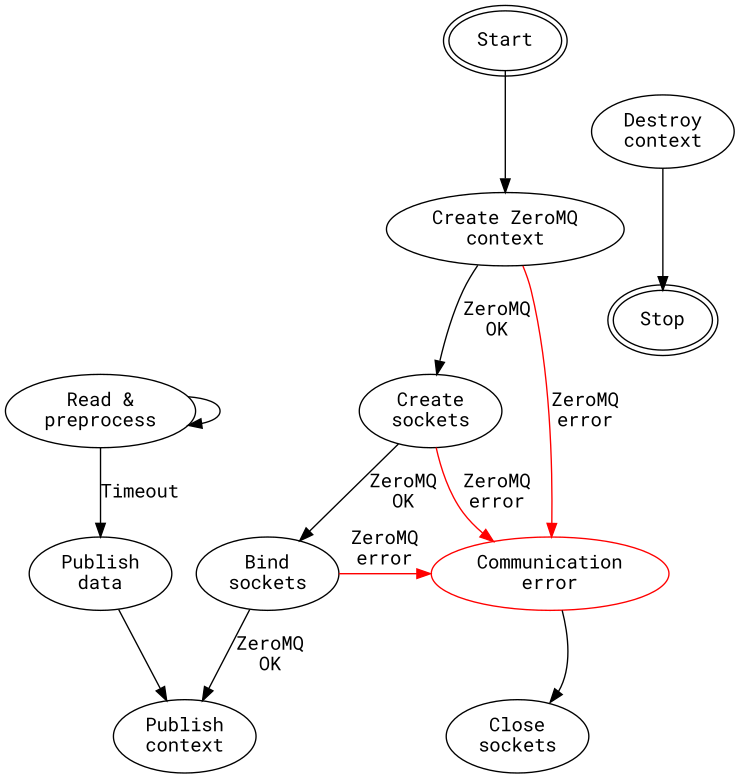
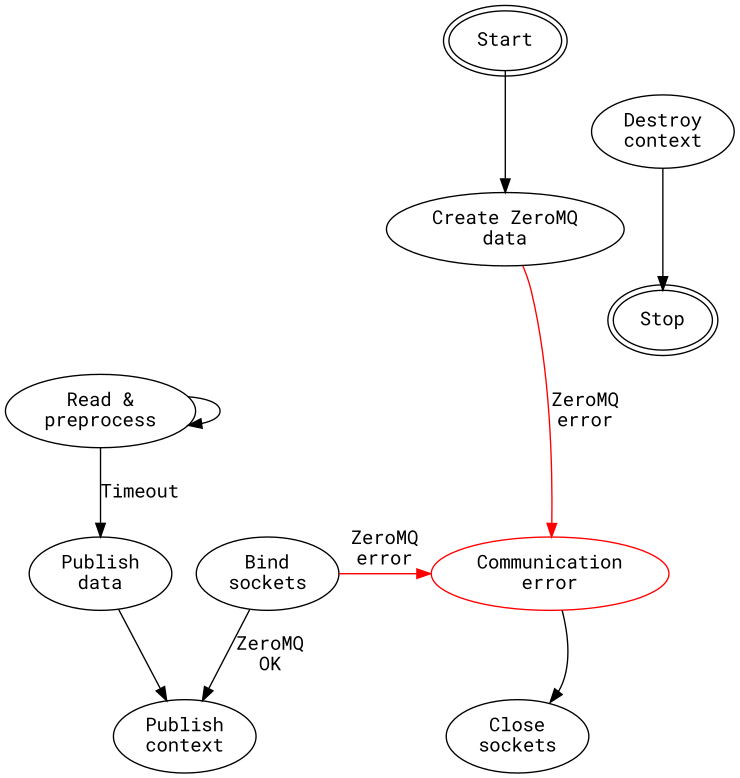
node "Create ZeroMQ context": label "Create ZeroMQ context" -> "Create ZeroMQ data"
node "Create sockets": removed
